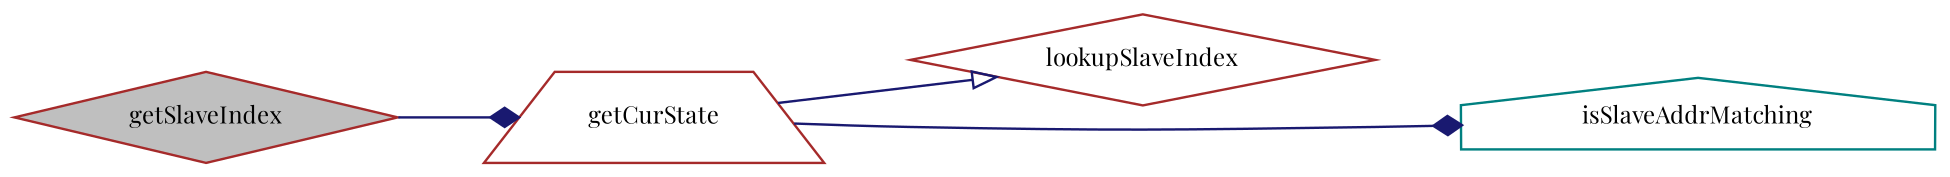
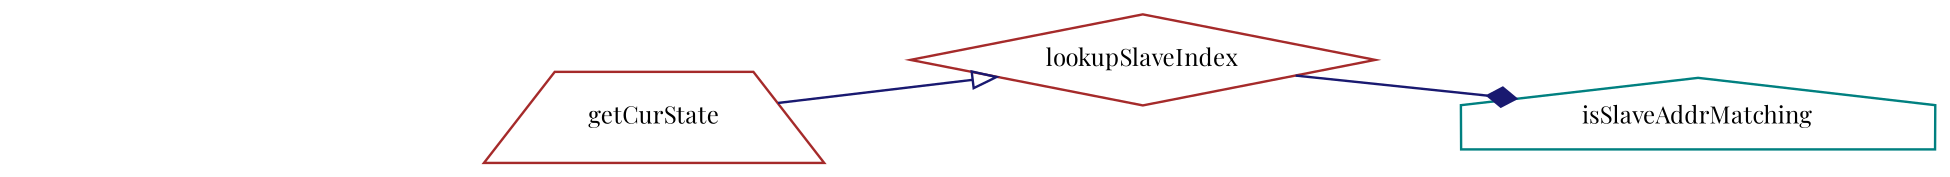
node "getSlaveIndex": removed
edge "getCurState" -> "isSlaveAddrMatching": now "lookupSlaveIndex" -> "isSlaveAddrMatching"
